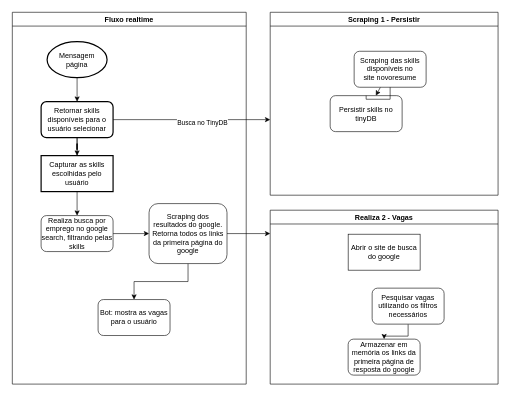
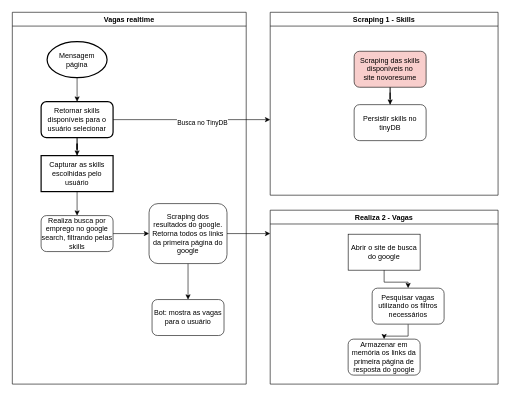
node "Fluxo realtime": label "Fluxo realtime" -> "Vagas realtime"
node "Scraping 1 - Persistir": label "Scraping 1 - Persistir" -> "Scraping 1 - Skills"
node "Scraping das skills disponíveis no site novoresume": fillcolor #ffffff -> #f8cecc
node "Persistir skills no tinyDB": moved (366, 114) -> (390, 123)
edge "Abrir o site de busca do google" -> "Pesquisar vagas utilizando os filtros necessários": added
node "Bot: mostra as vagas para o usuário": moved (134, 318) -> (188, 318)
